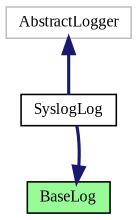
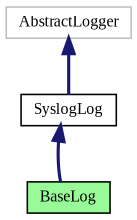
edge "SyslogLog" -> "BaseLog": reversed
